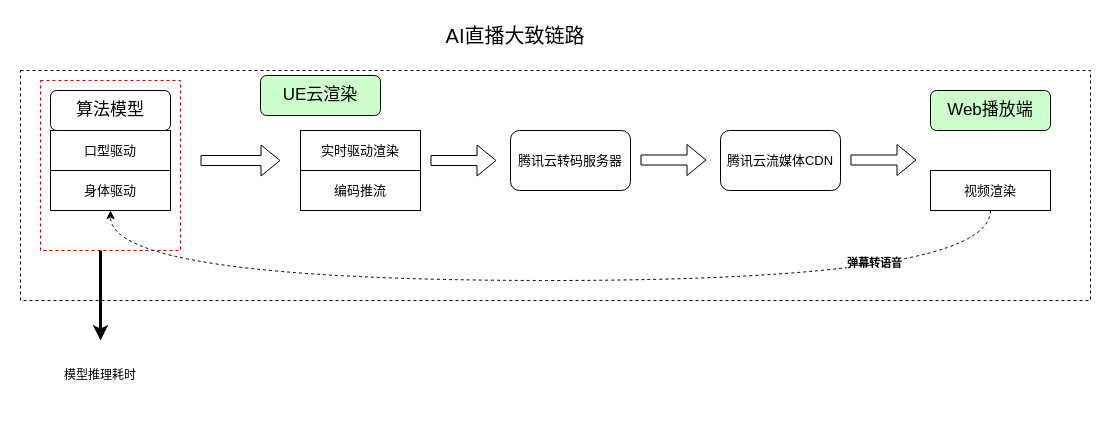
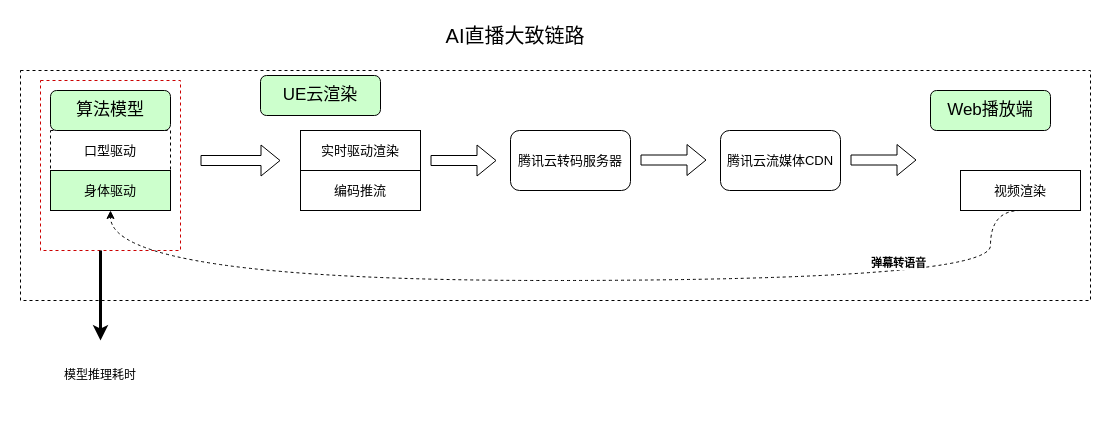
node "算法模型": fillcolor #ffffff -> #ccffcc
node "口型驱动": style solid -> dashed
node "身体驱动": fillcolor #ffffff -> #ccffcc
node "视频渲染": moved (991, 191) -> (1021, 191)
